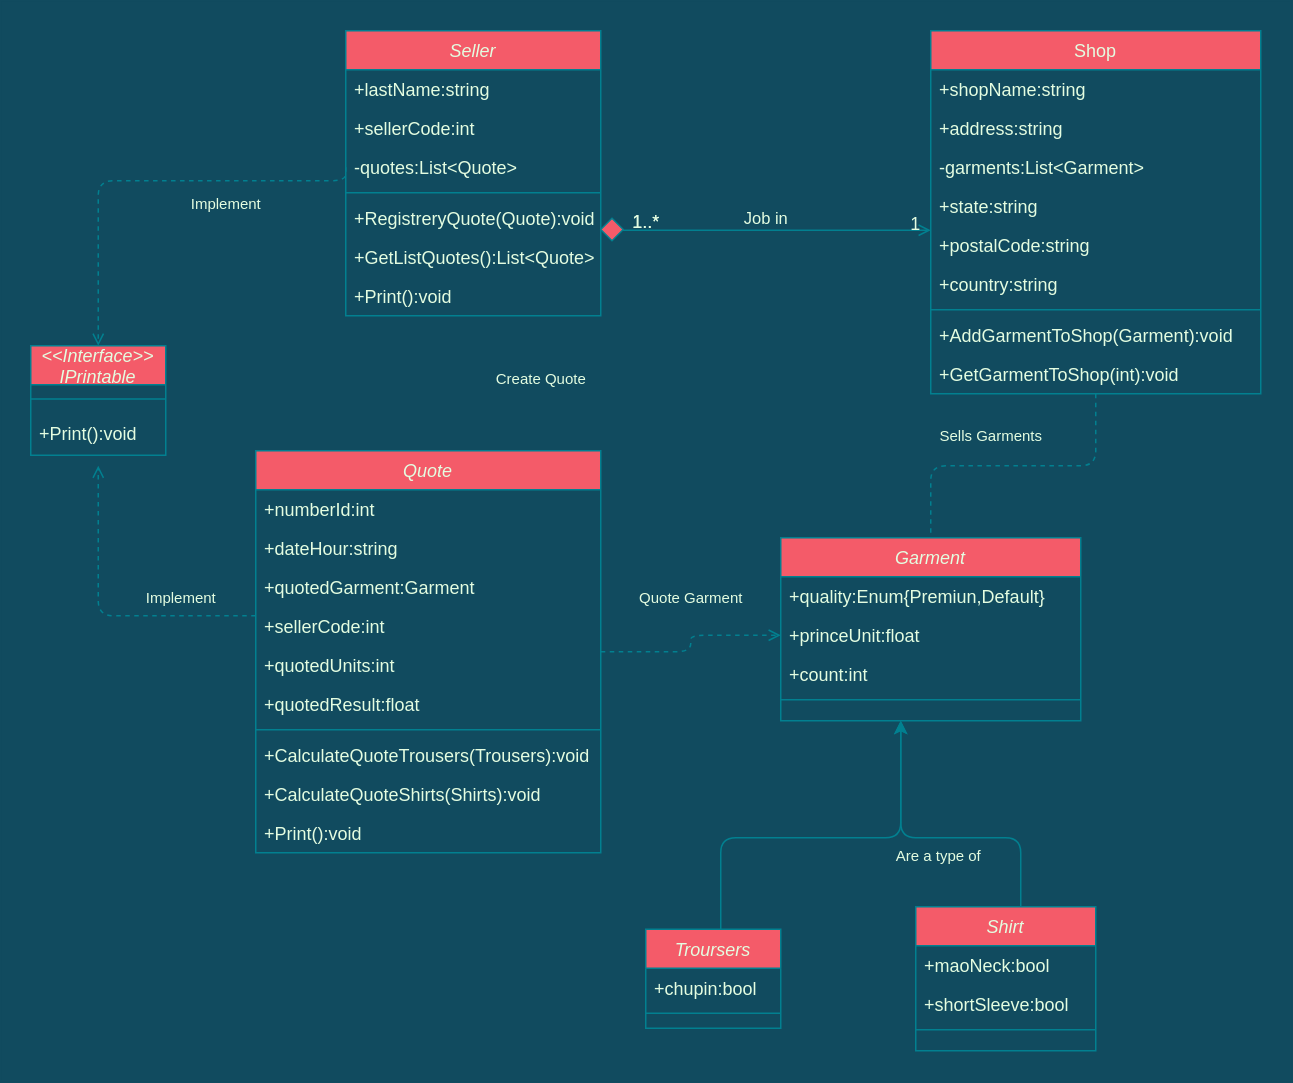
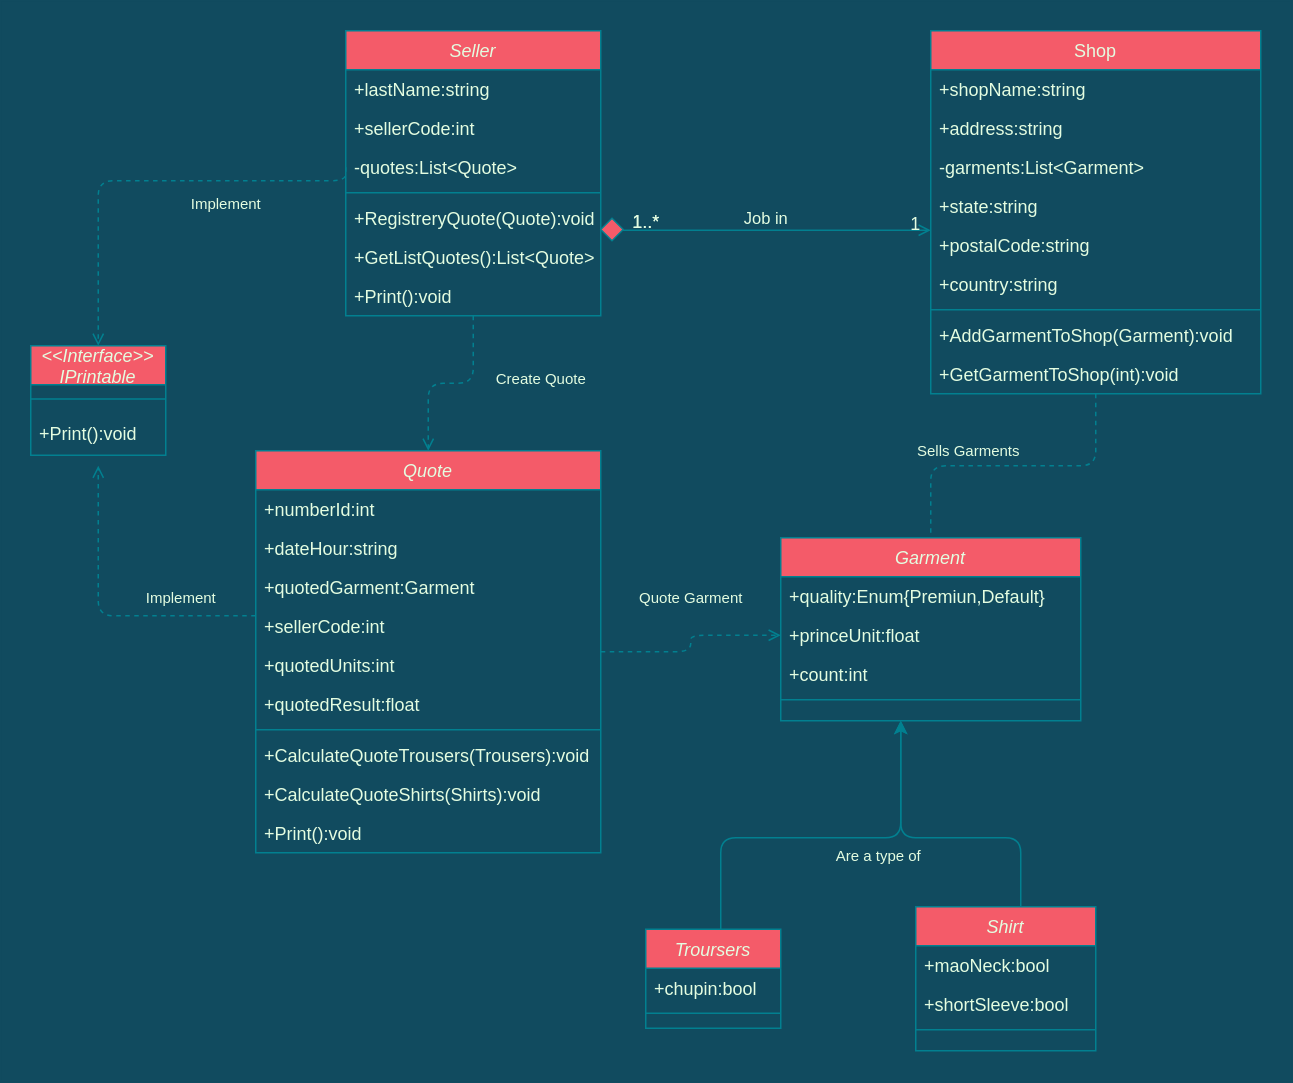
edge "Seller" -> "Quote": added
node "Sells Garments": moved (991, 436) -> (968, 451)
node "Are a type of": moved (938, 856) -> (878, 856)
